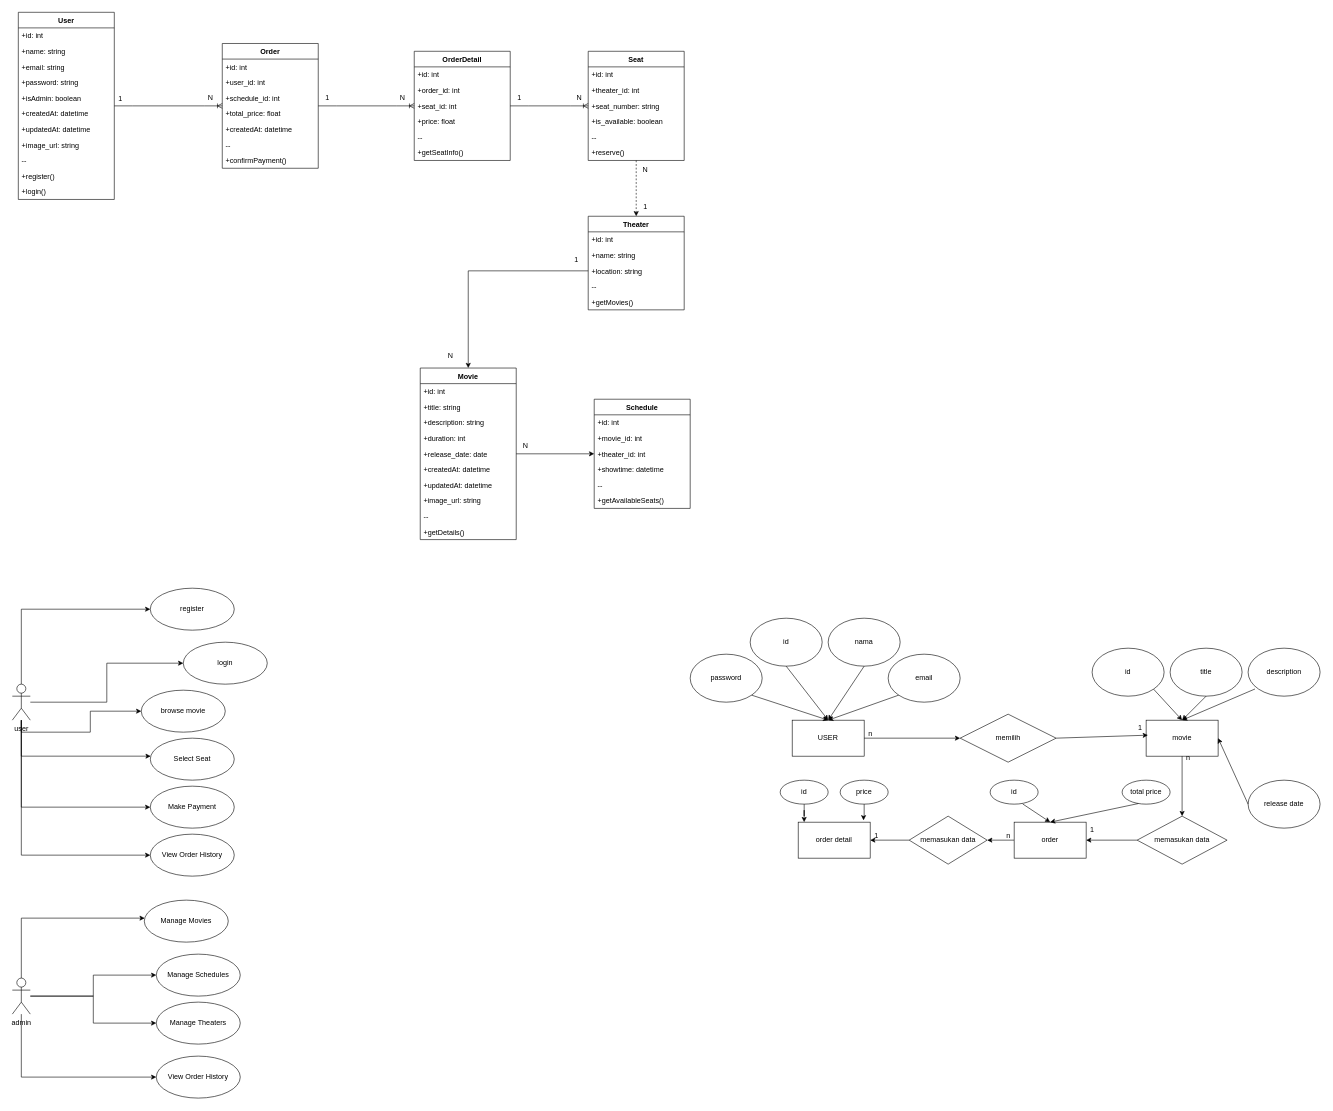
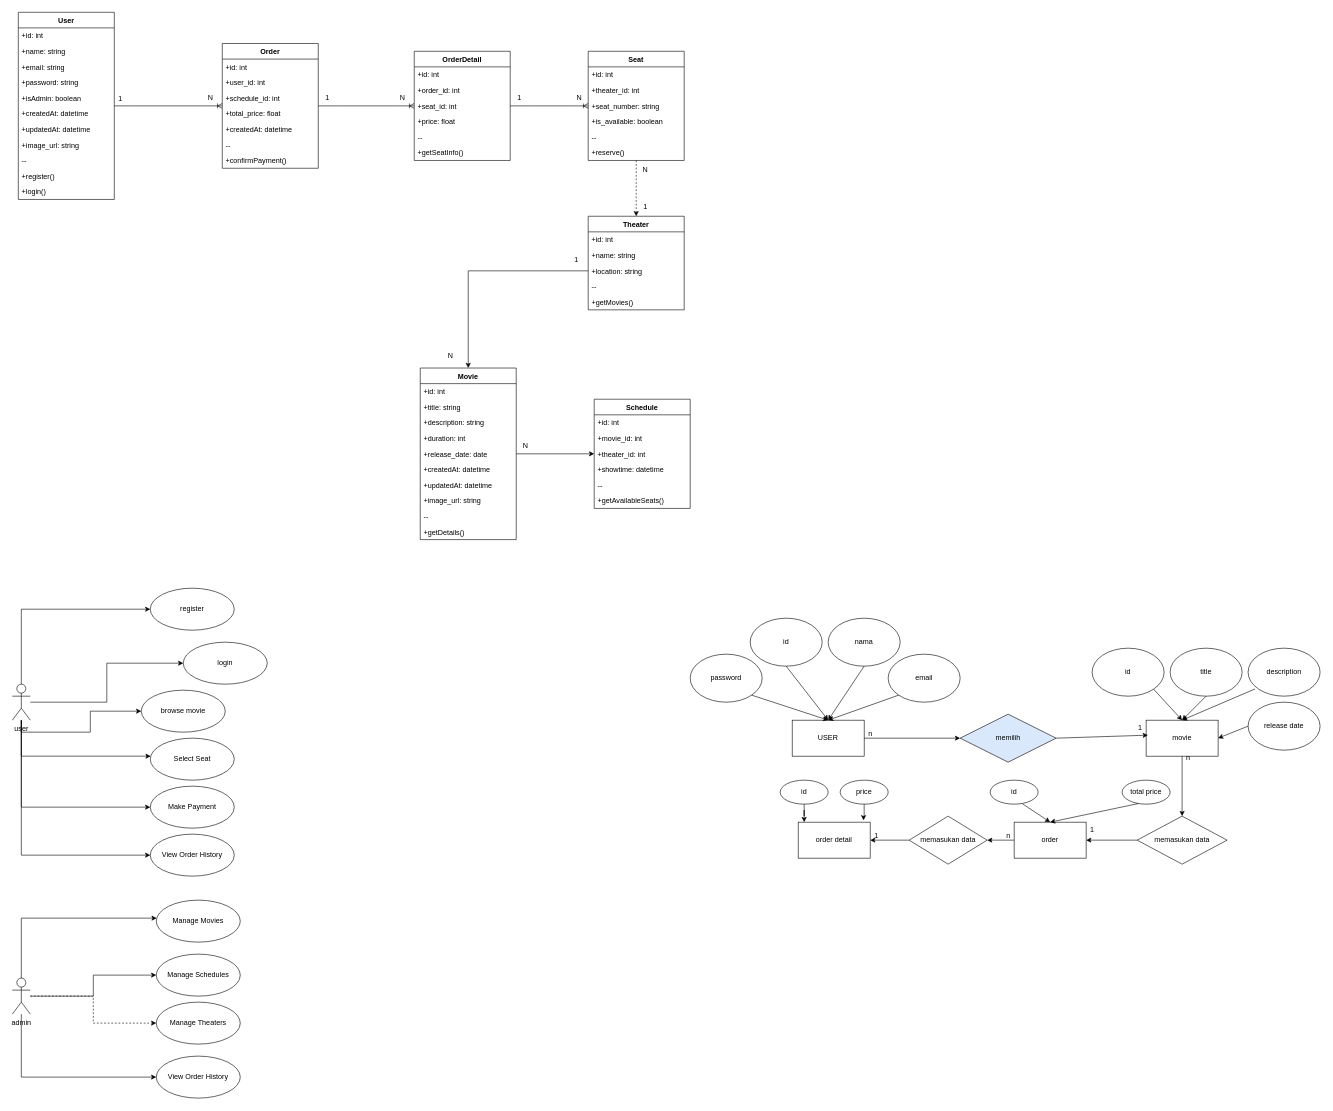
node "memilih": fillcolor #ffffff -> #dae8fc
node "release date": moved (1284, 804) -> (1284, 726)
node "Manage Movies": moved (186, 921) -> (198, 921)
edge "admin" -> "Manage Theaters": style solid -> dashed
